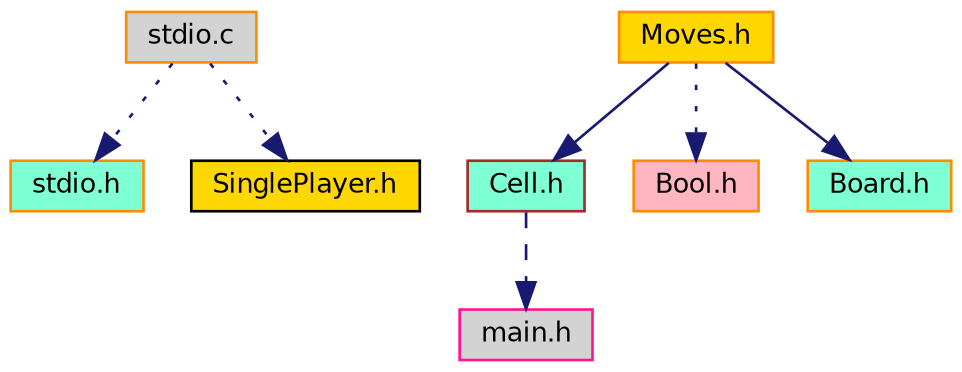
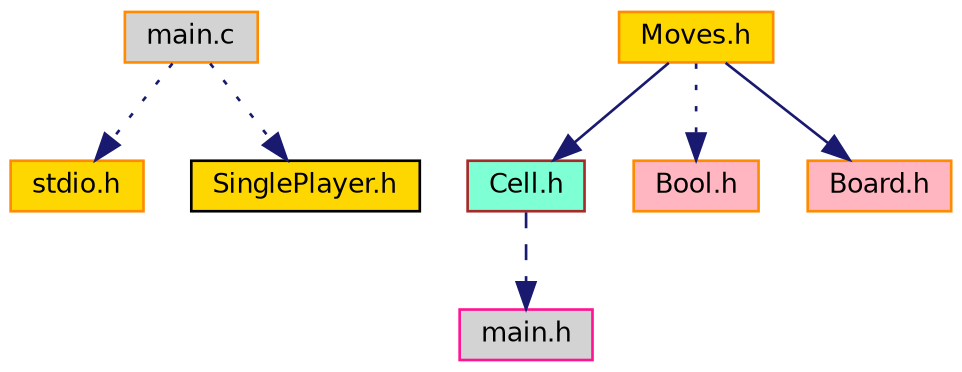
node "stdio.c": label "stdio.c" -> "main.c"
node "stdio.h": fillcolor aquamarine -> gold
node "Board.h": fillcolor aquamarine -> lightpink
